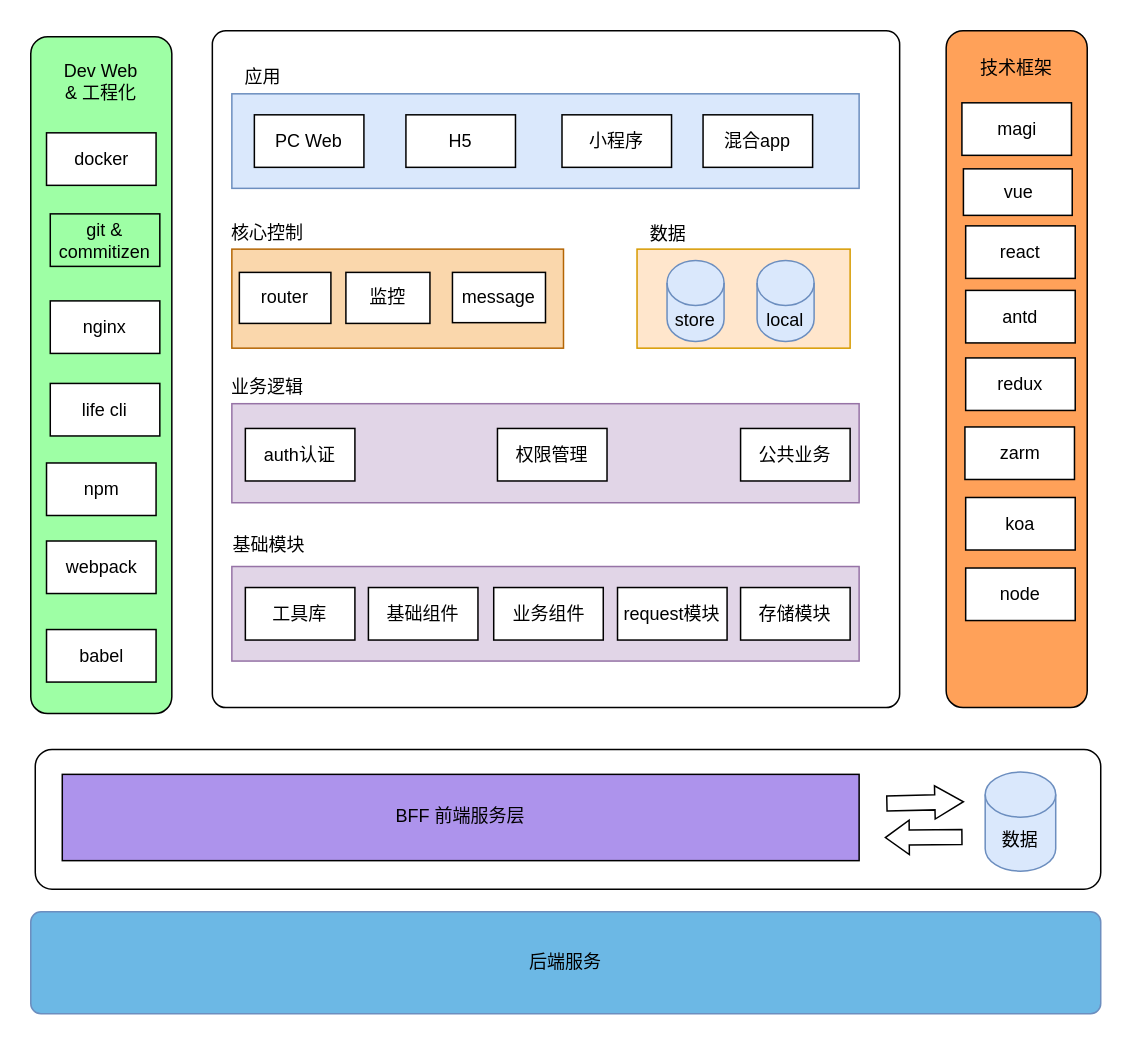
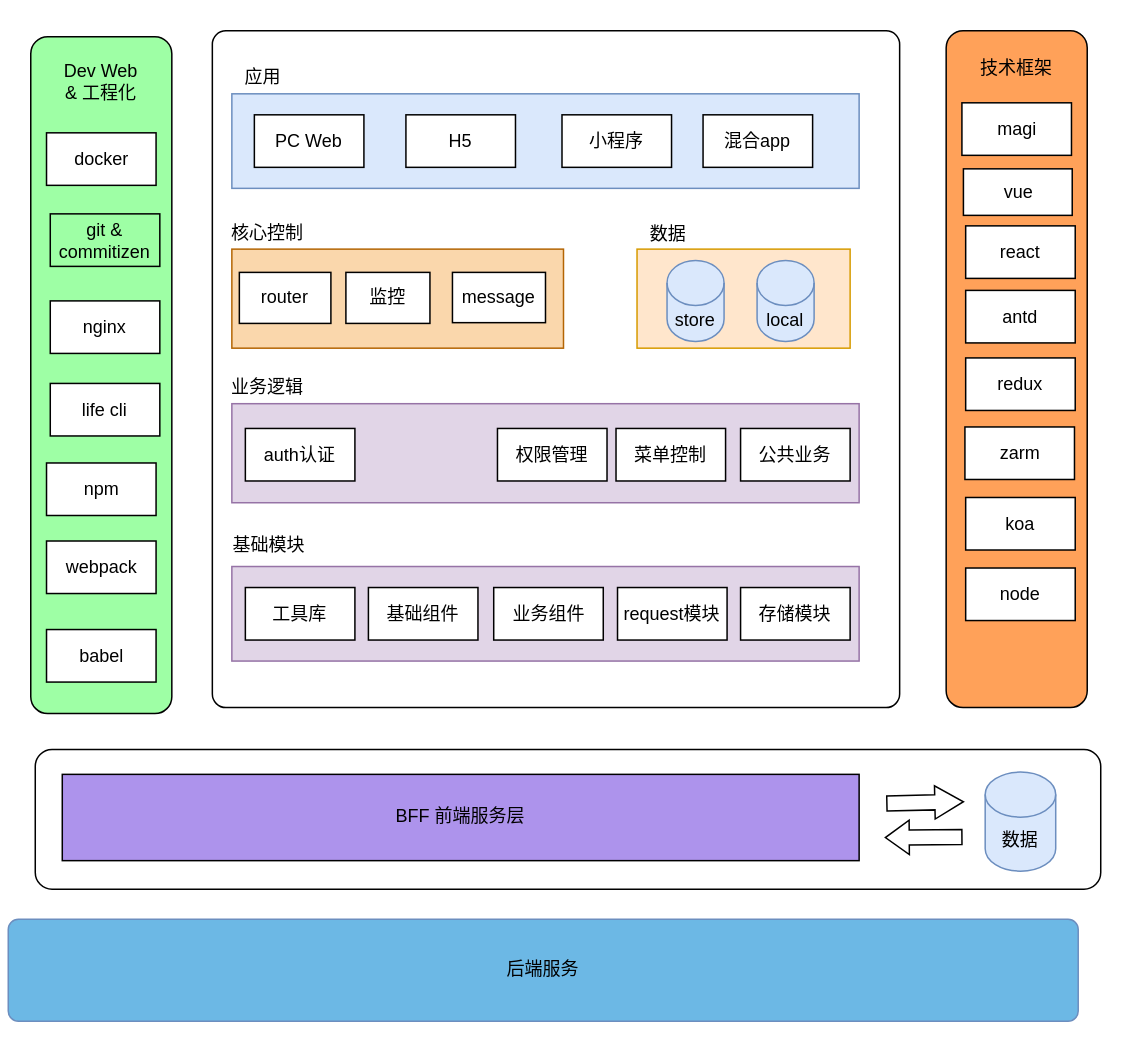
node "菜单控制": added
node "后端服务": moved (566, 962) -> (543, 970)
